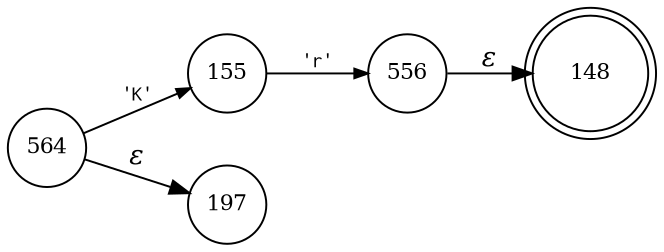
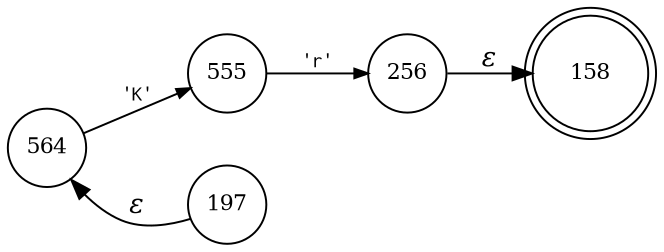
node "155": label "155" -> "555"
node "556": label "556" -> "256"
node "148": label "148" -> "158"
edge "564" -> "197": reversed
